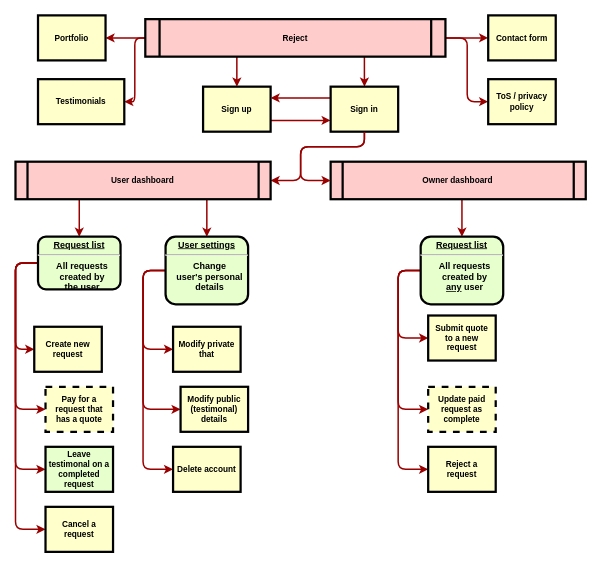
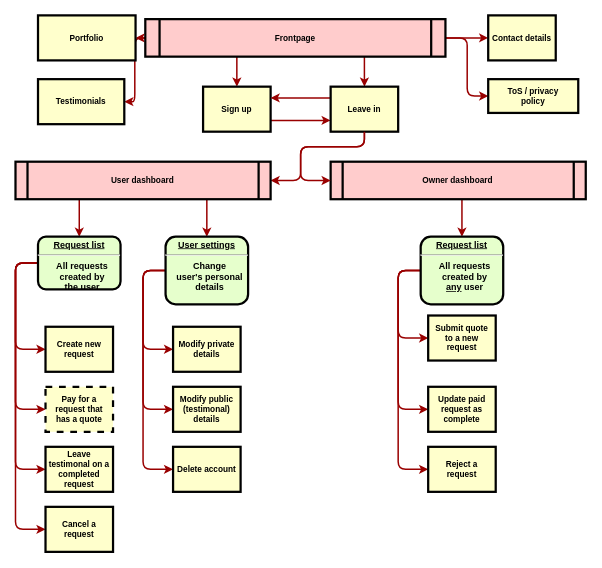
node "Portfolio": size 68x45 -> 98x45
node "Reject": label "Reject" -> "Frontpage"
node "Contact form": label "Contact form" -> "Contact details"
node "ToS / privacy policy": size 68x45 -> 90x34
node "Sign in": label "Sign in" -> "Leave in"
node "Create new request": moved (68, 349) -> (79, 349)
node "Modify private that": label "Modify private that" -> "Modify private details"
node "Modify public (testimonal) details": moved (214, 409) -> (207, 409)
node "Update paid request as complete": style dashed -> solid
node "Leave testimonal on a completed request": fillcolor #e6ffcc -> #ffffcc
